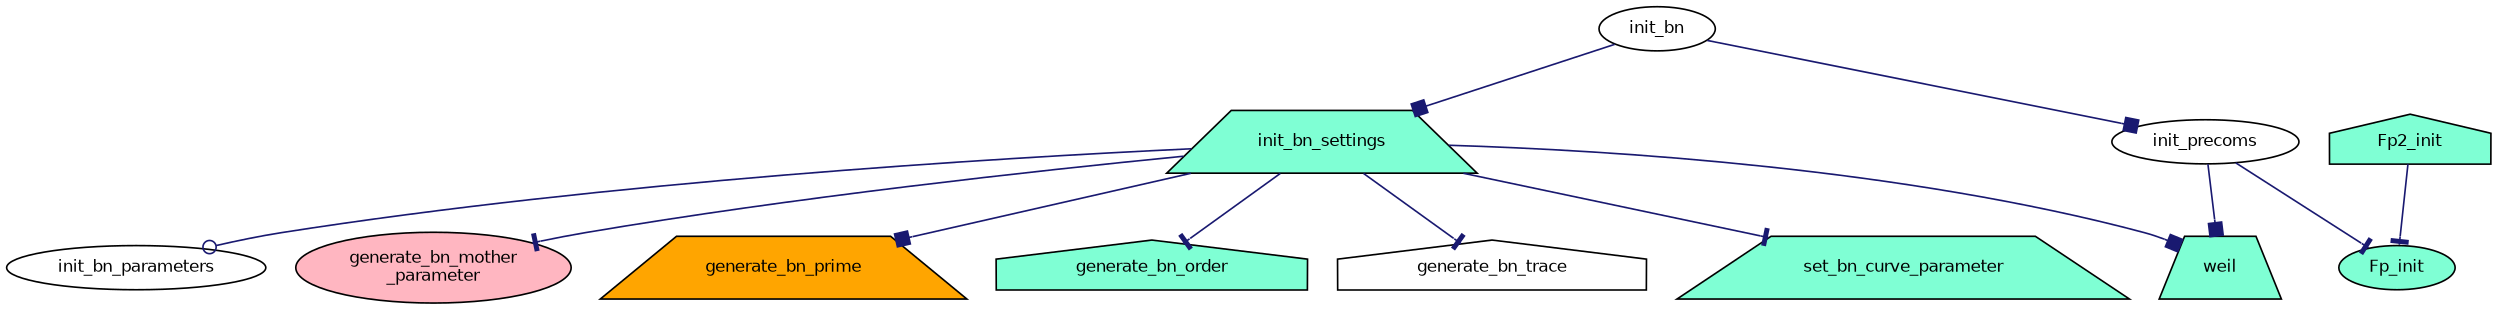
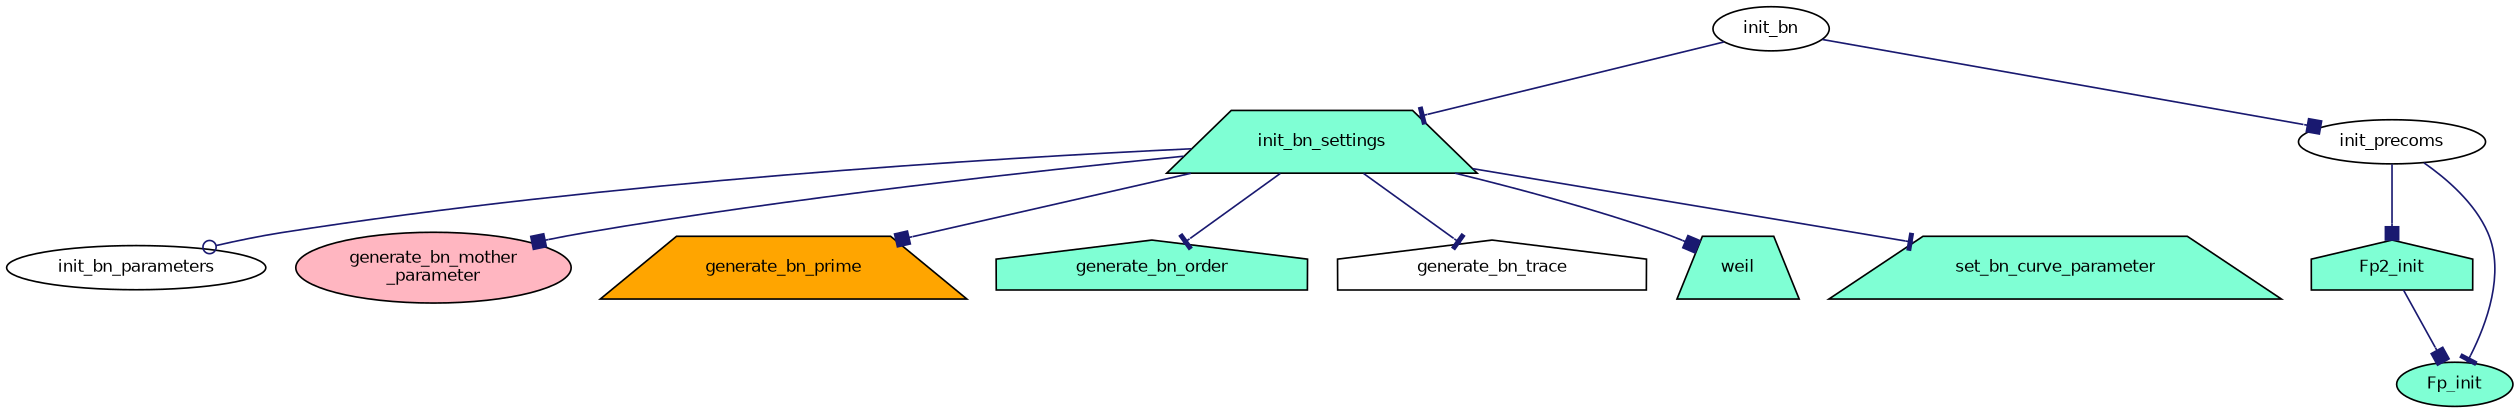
edge "init_bn" -> "init_bn_settings": arrowhead box -> tee
edge "init_bn_settings" -> "generate_bn_mother _parameter": arrowhead tee -> box
edge "init_precoms" -> "weil": now "init_precoms" -> "Fp2_init"
edge "Fp2_init" -> "Fp_init": arrowhead tee -> box
